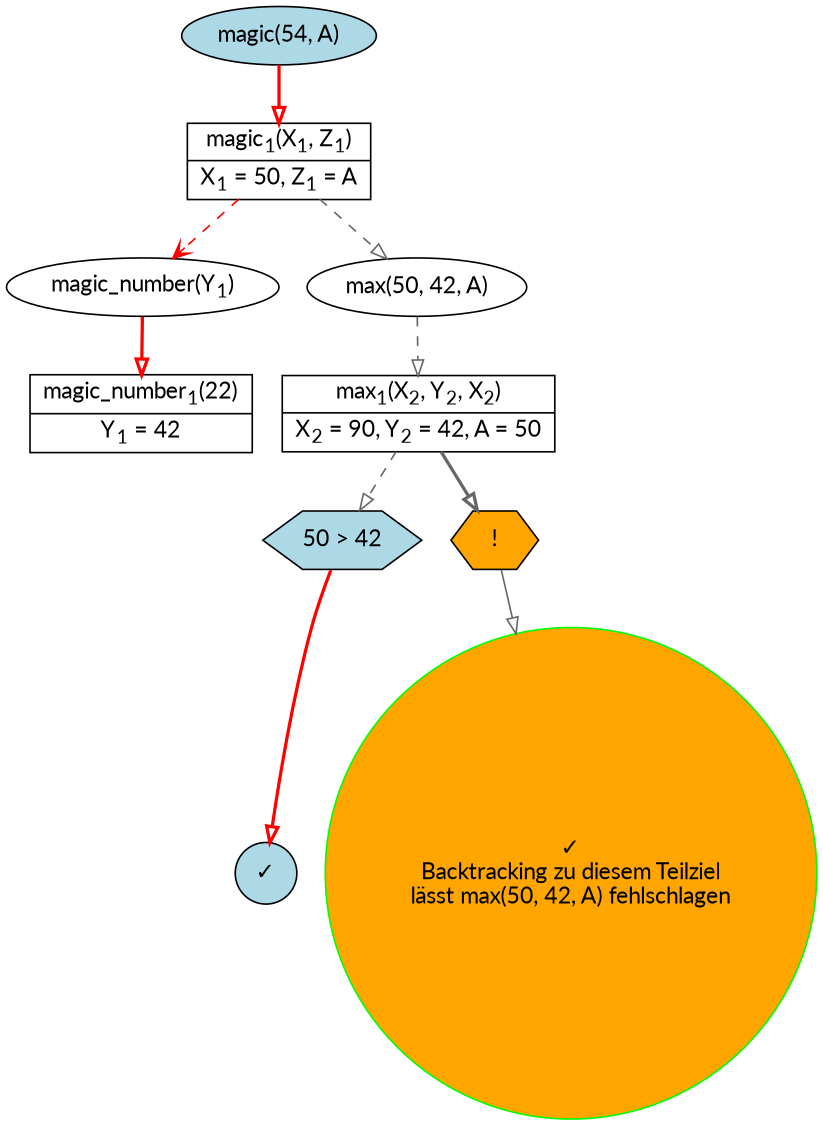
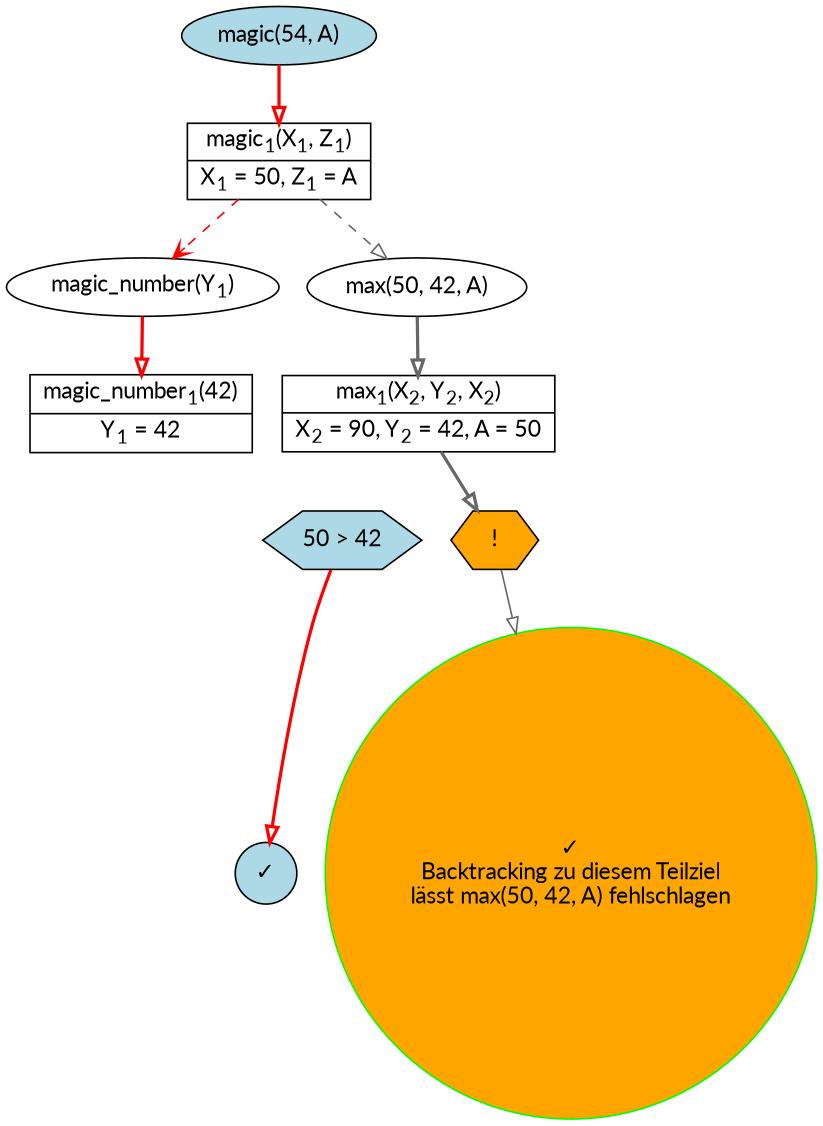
edge "max(50, 42, A)" -> "max": style dashed -> bold
node "magic_number": text "(22)" -> "(42)"
edge "max" -> "50 > 42": removed
